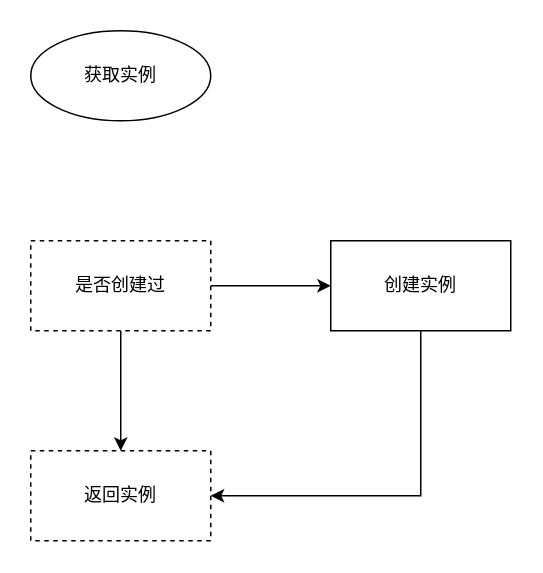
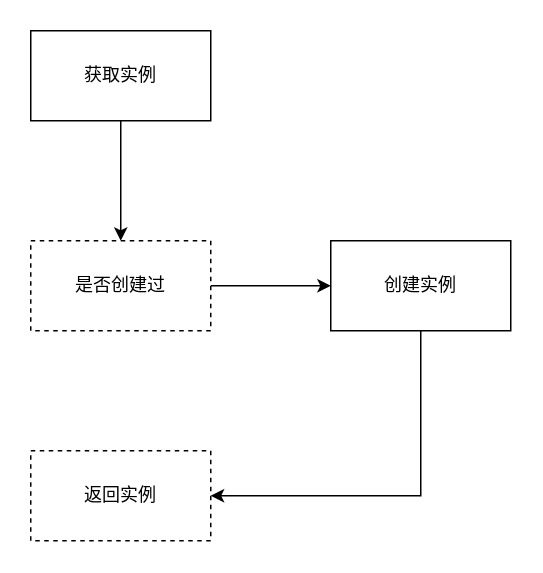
node "获取实例": shape ellipse -> rectangle
edge "获取实例" -> "是否创建过": added
edge "是否创建过" -> "返回实例": removed
